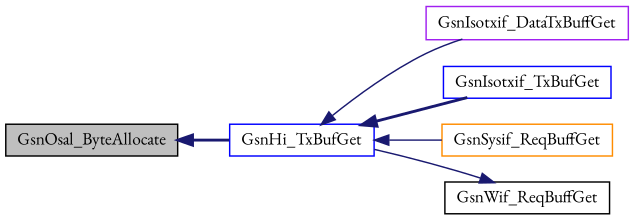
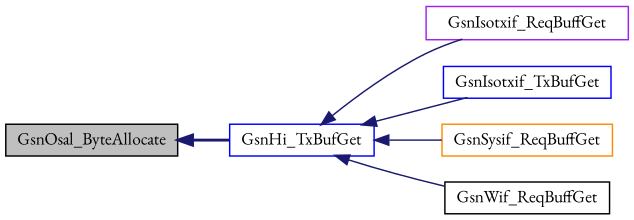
node "GsnIsotxif_DataTxBuffGet": label "GsnIsotxif_DataTxBuffGet" -> "GsnIsotxif_ReqBuffGet"
edge "GsnIsotxif_TxBufGet" -> "GsnHi_TxBufGet": style bold -> solid
edge "GsnHi_TxBufGet" -> "GsnWif_ReqBuffGet": reversed
